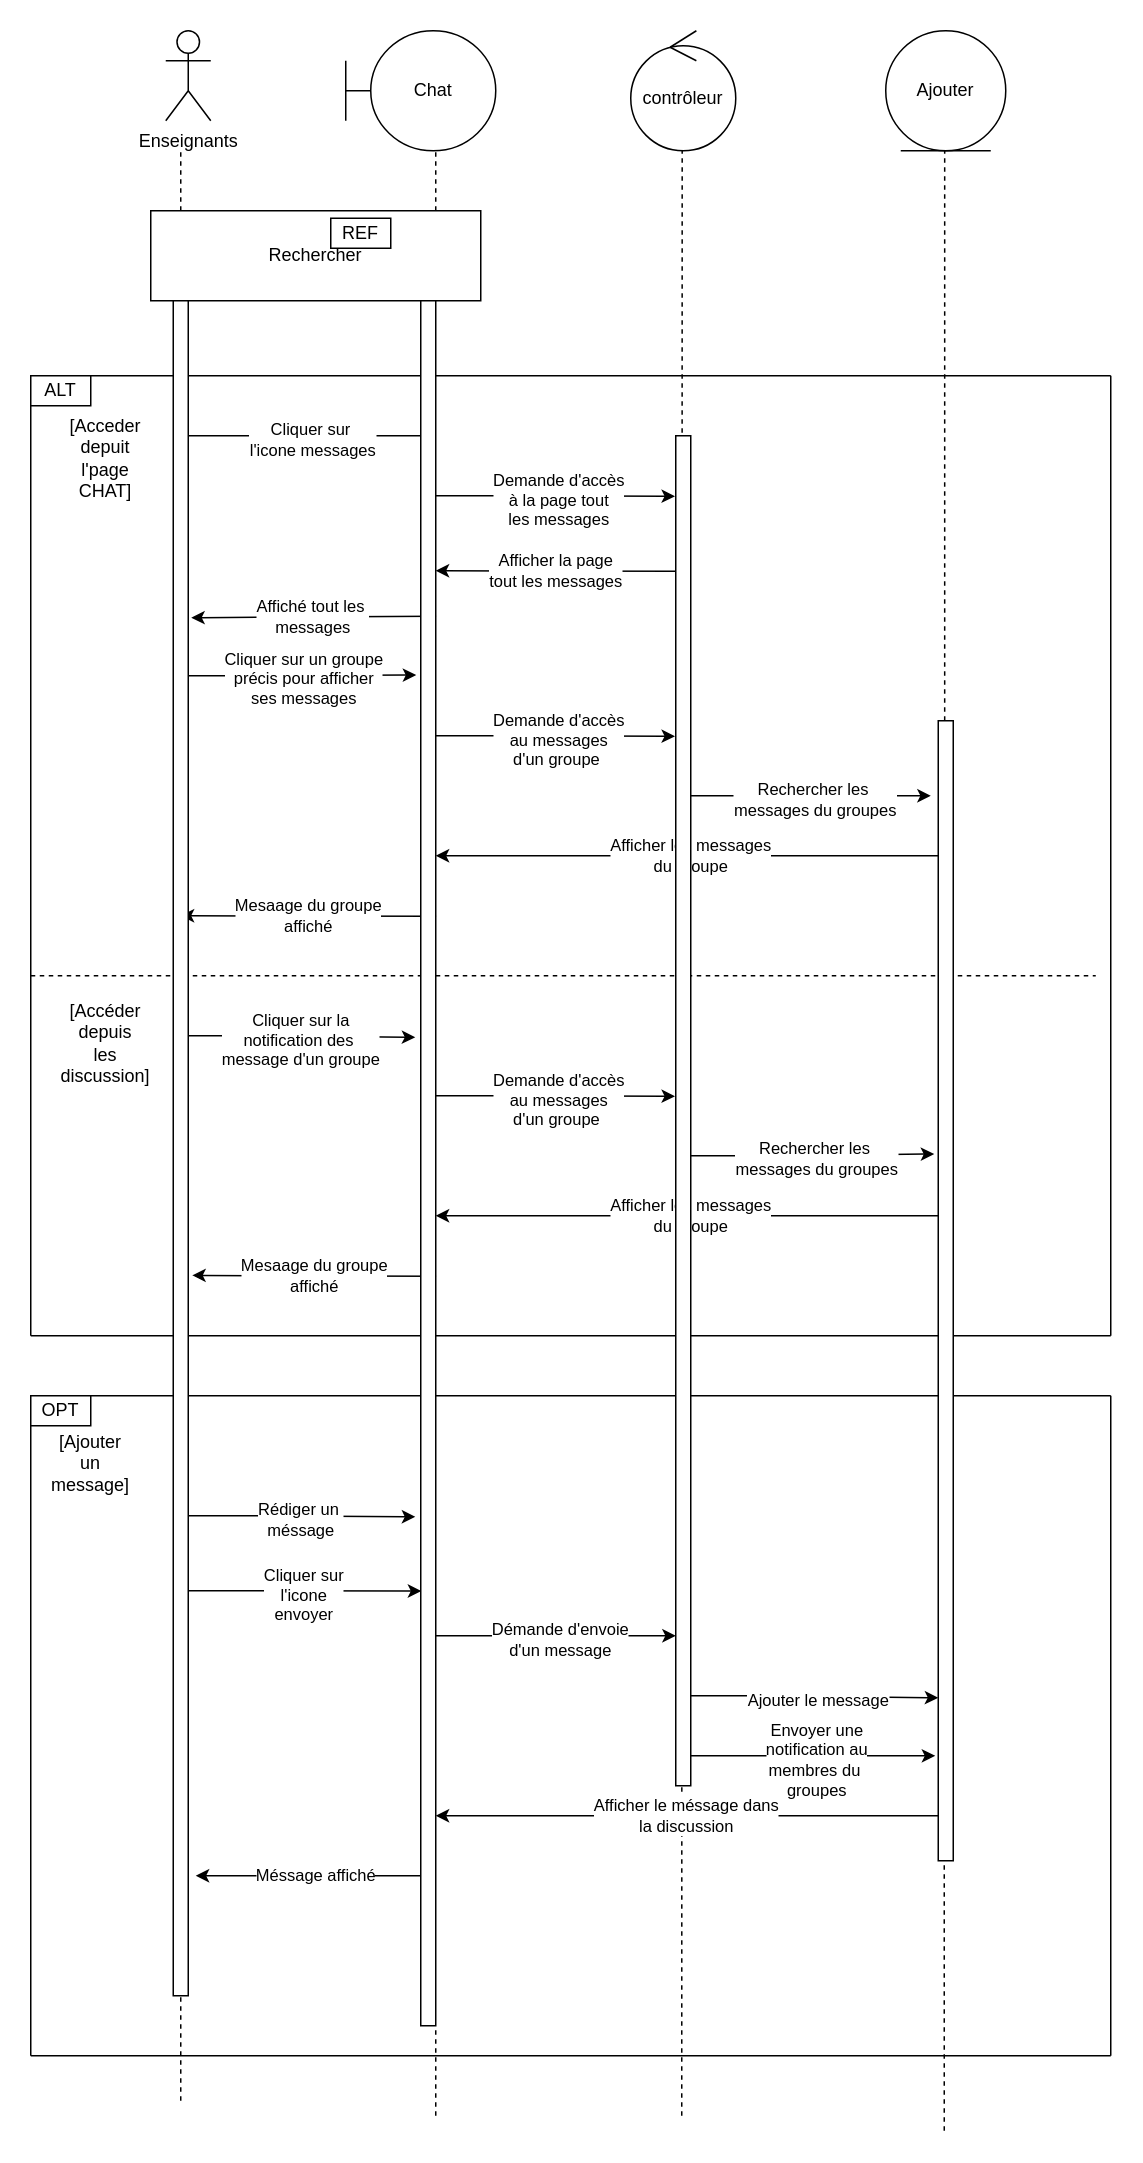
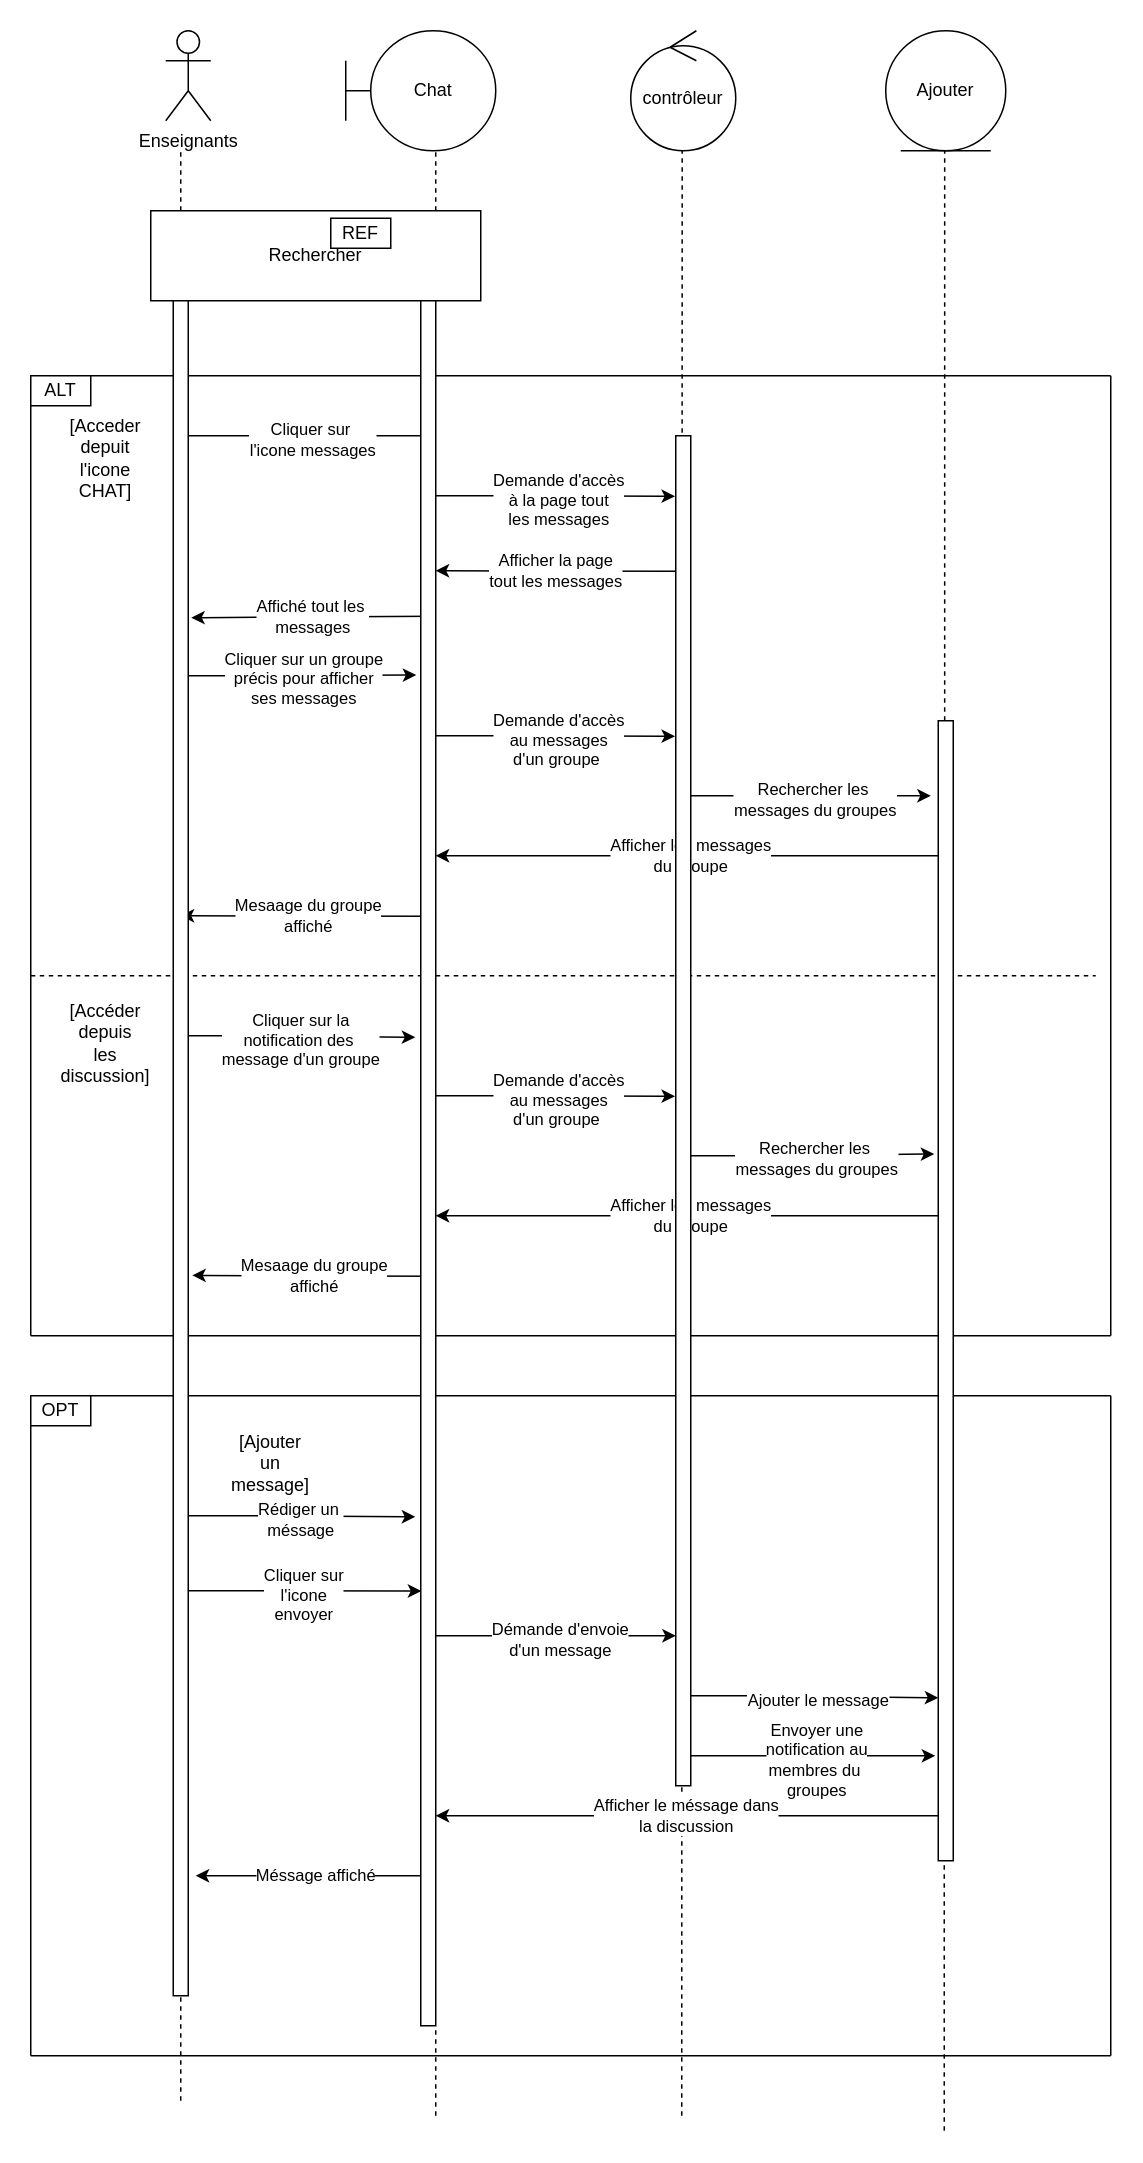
node "[Acceder depuit l'page CHAT]": label "[Acceder depuit l'page CHAT]" -> "[Acceder depuit l'icone CHAT]"
node "[Ajouter un message]": moved (91, 1463) -> (271, 1463)
